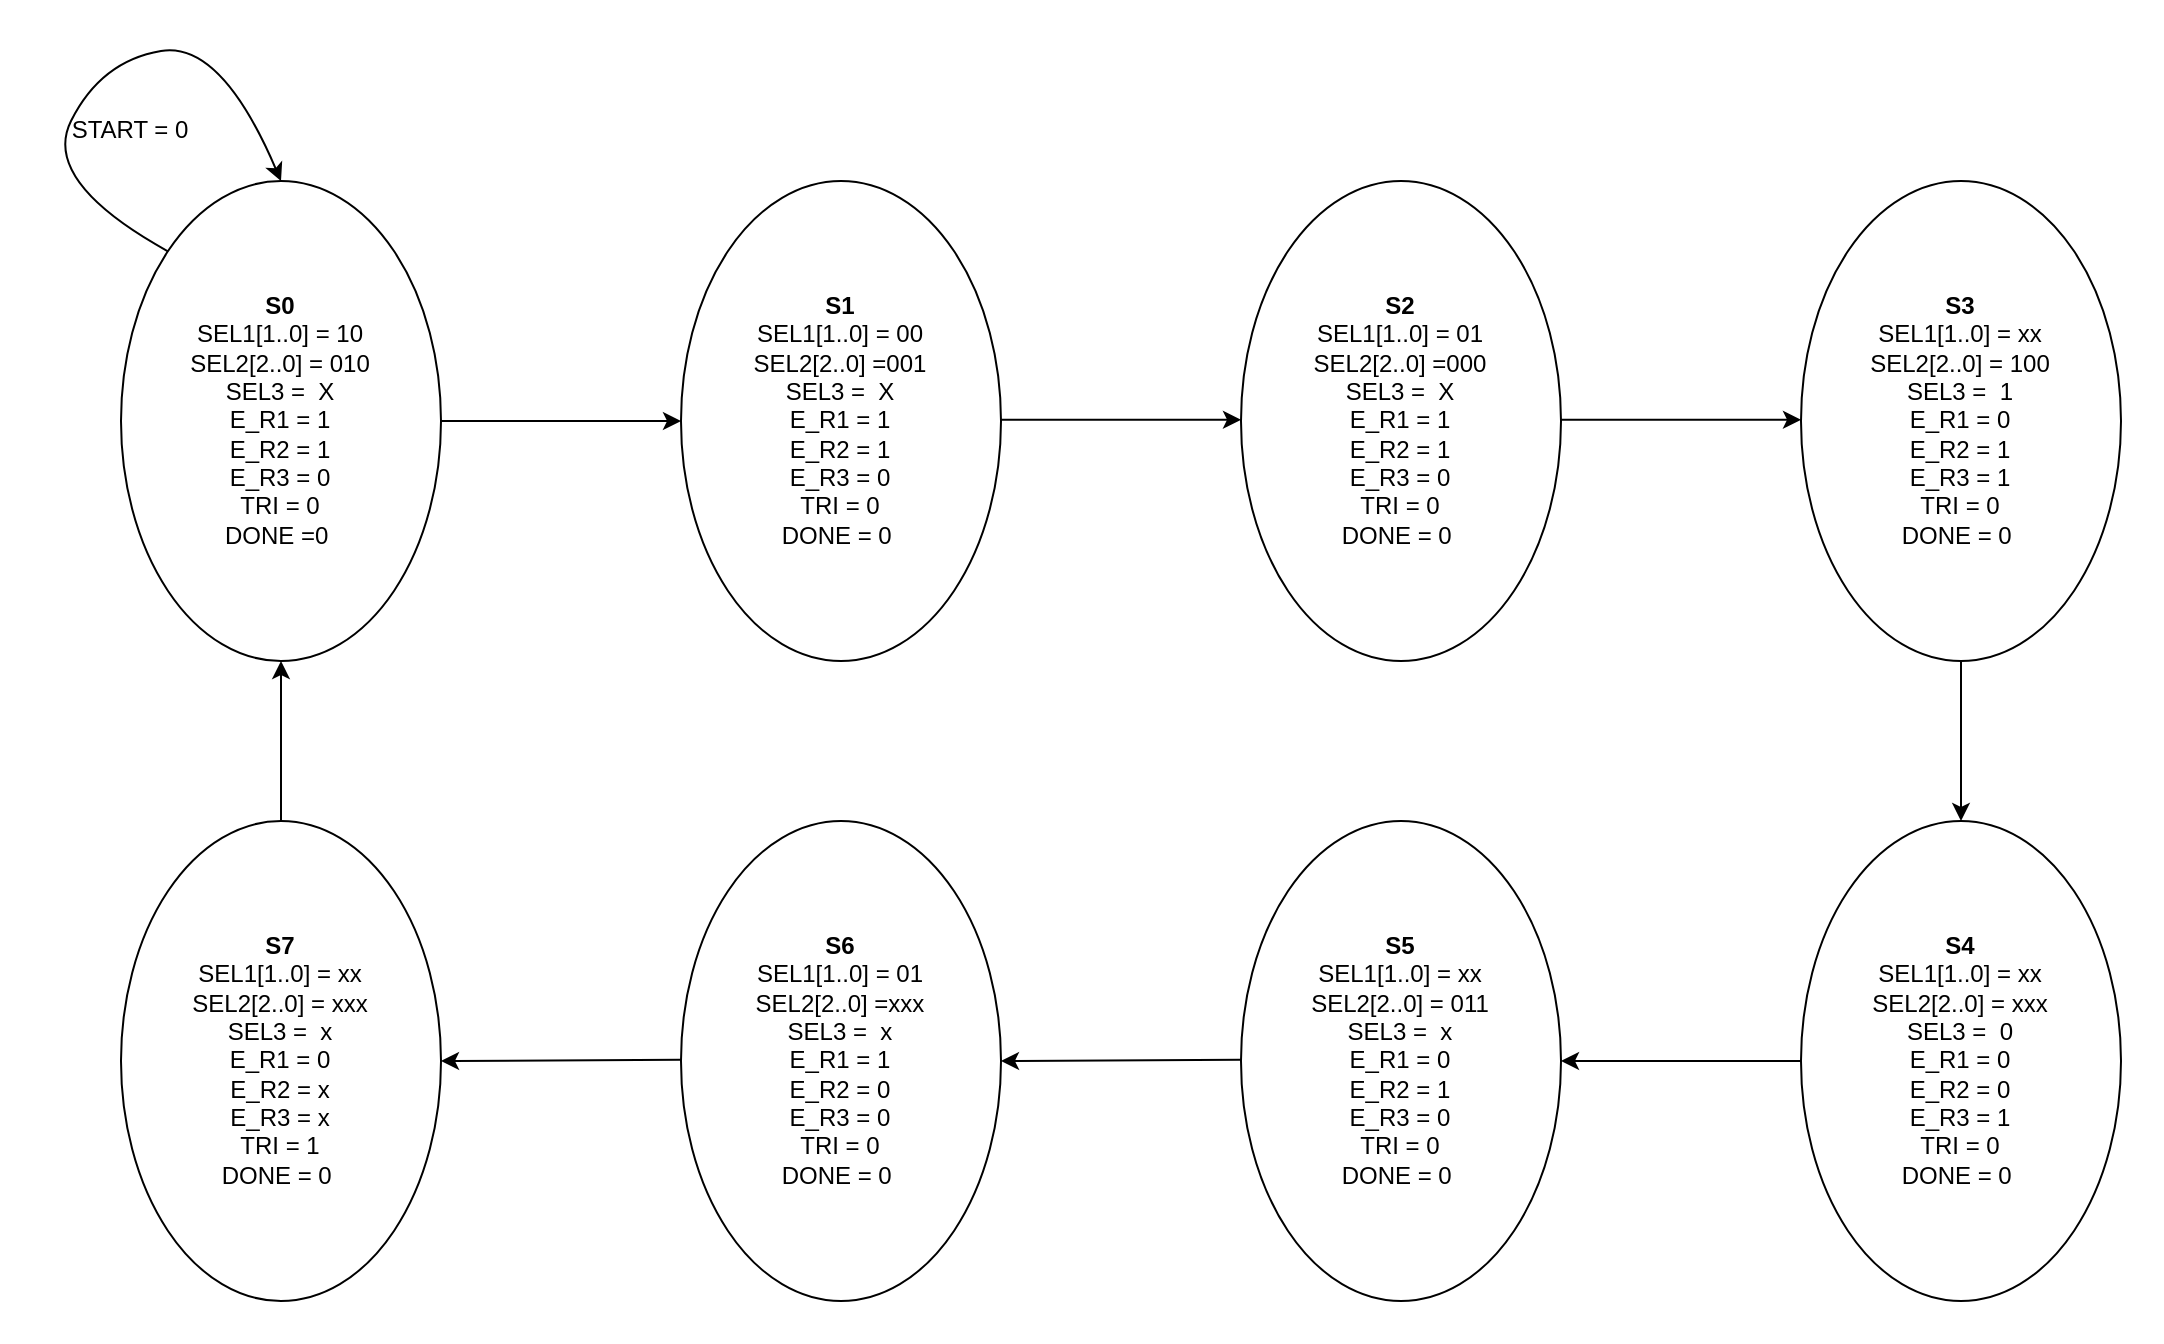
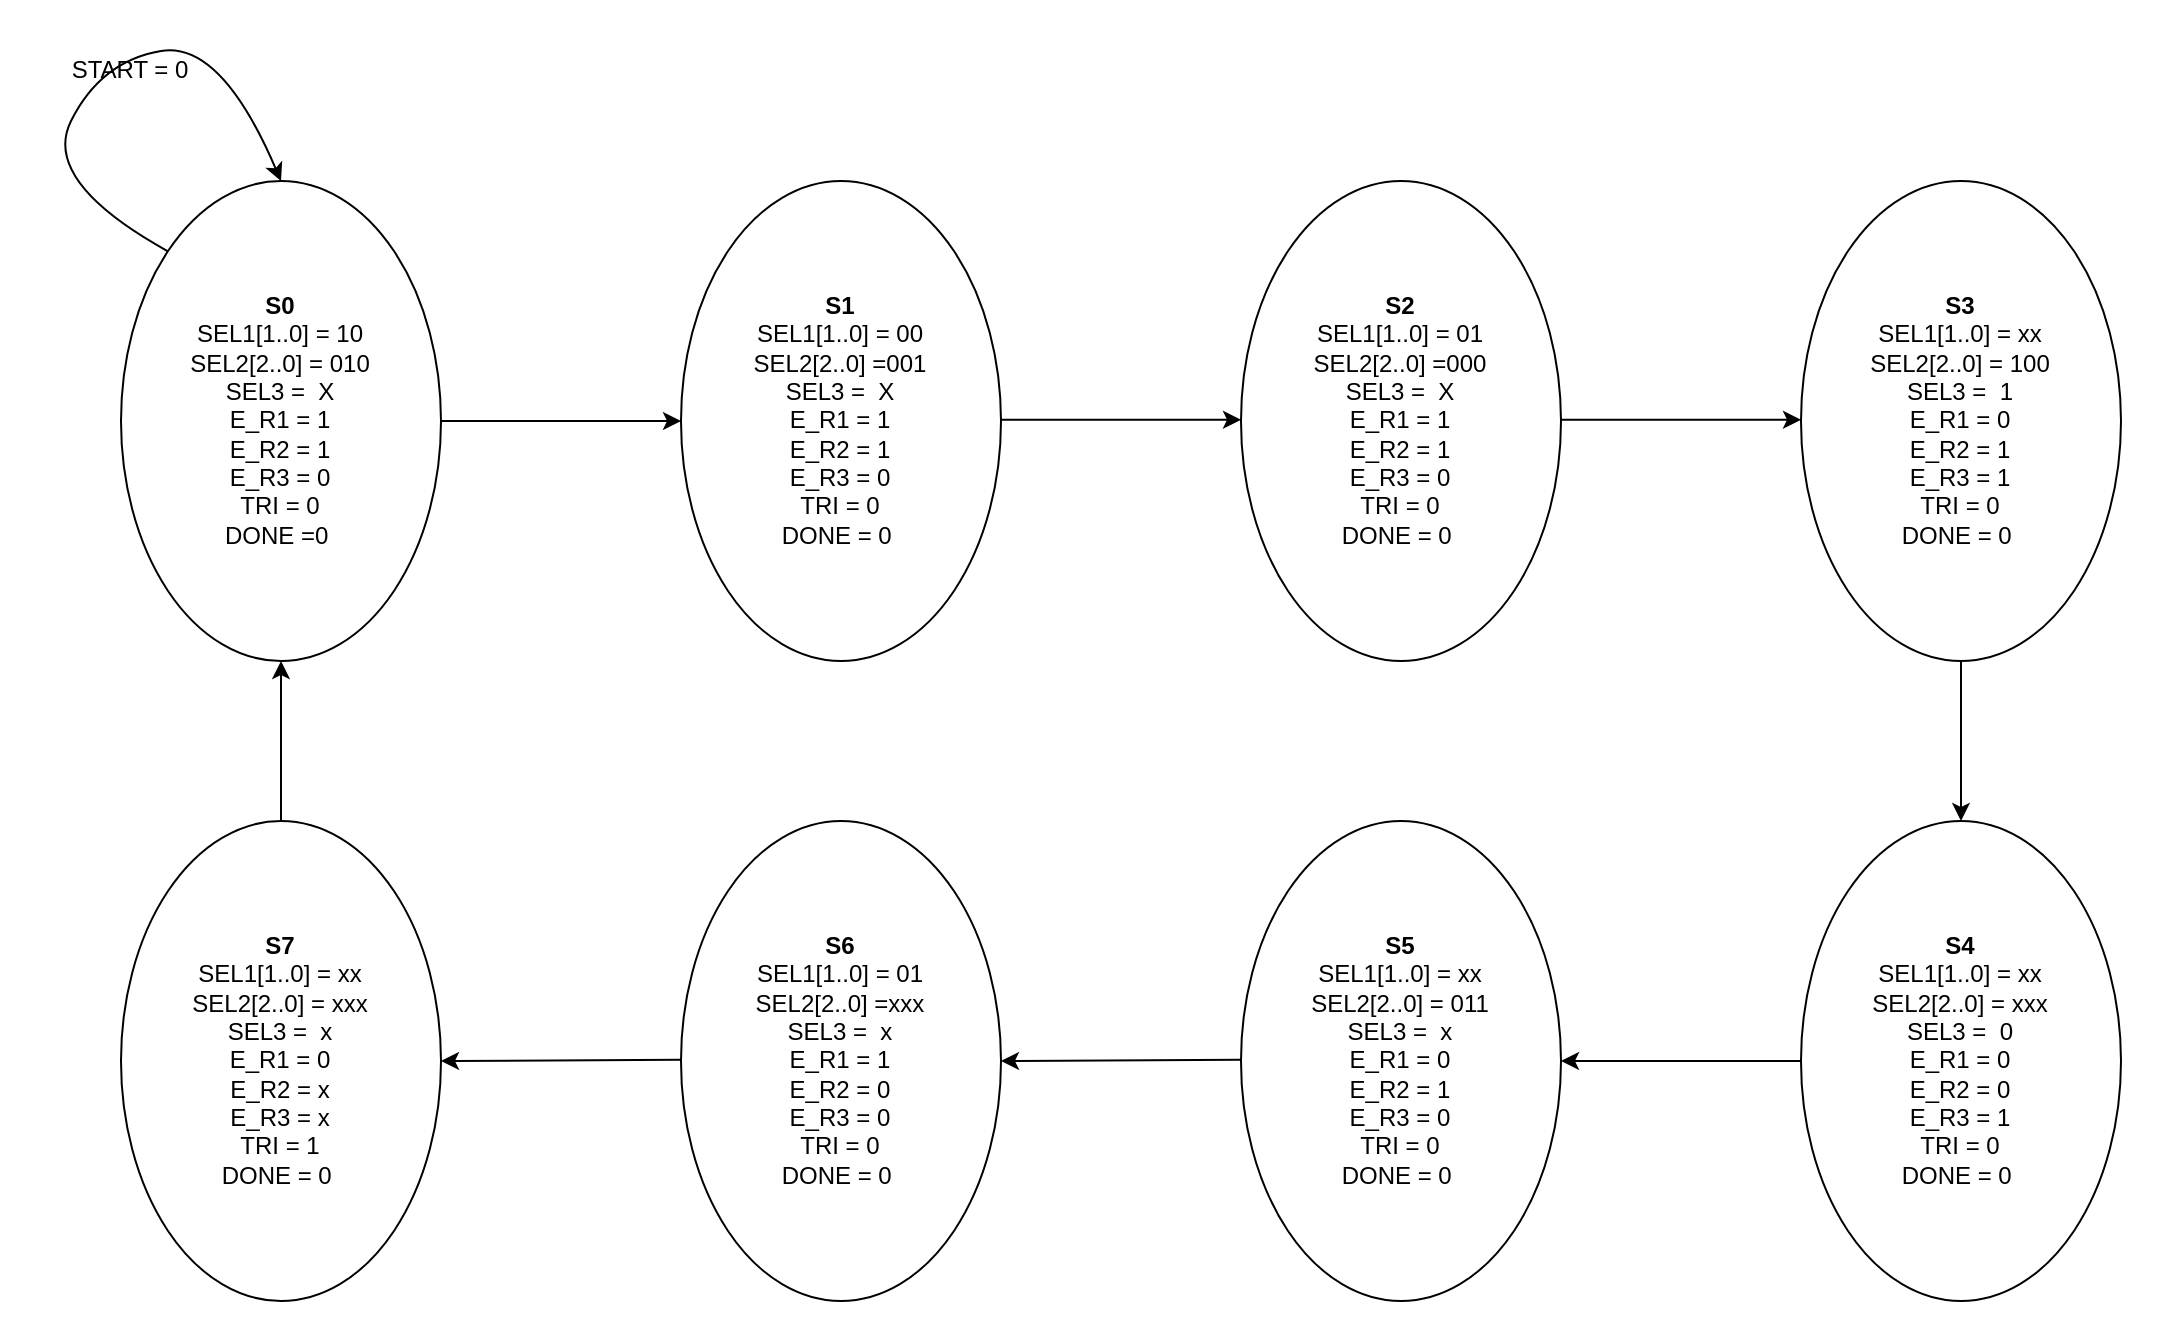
node "START = 0": moved (131, 131) -> (131, 71)
